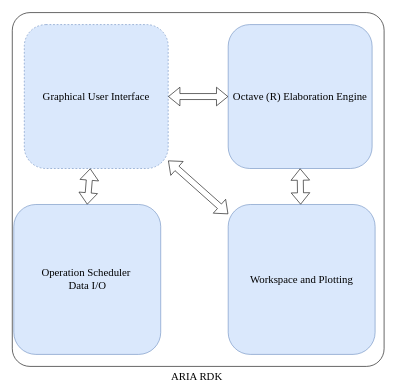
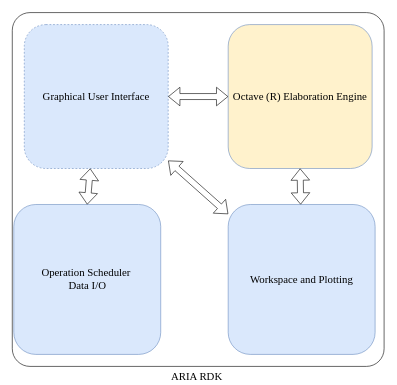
node "Octave (R) Elaboration Engine": fillcolor #dae8fc -> #fff2cc
